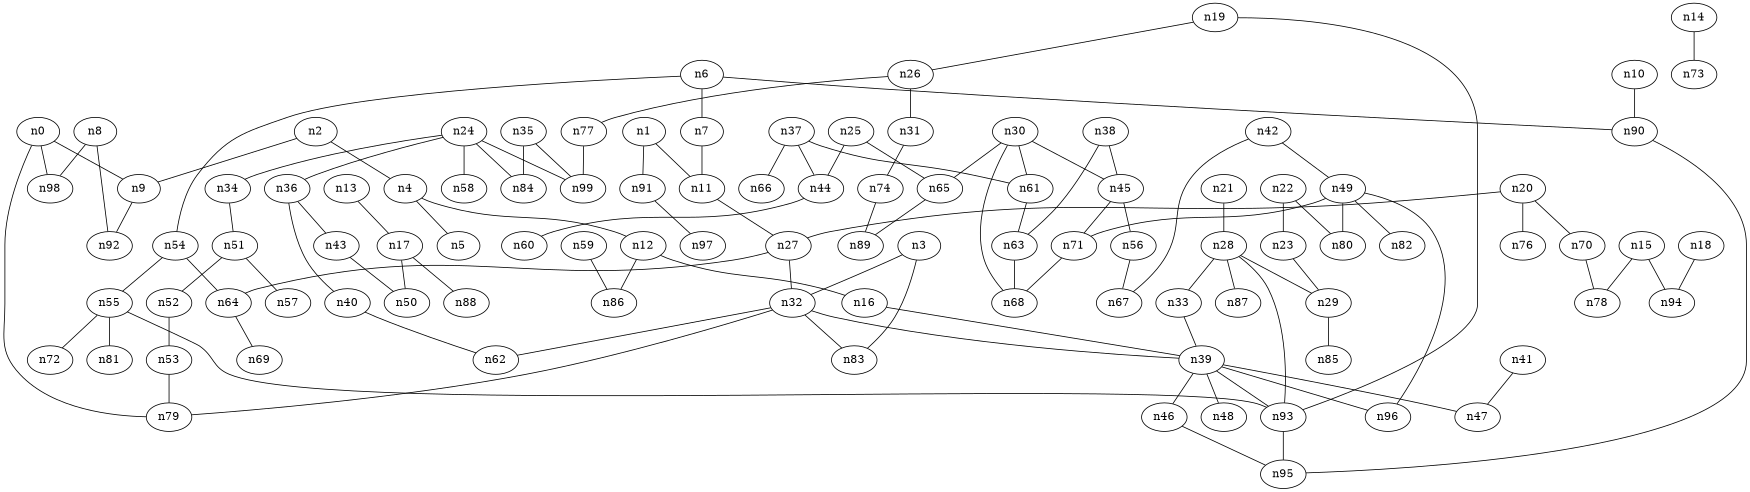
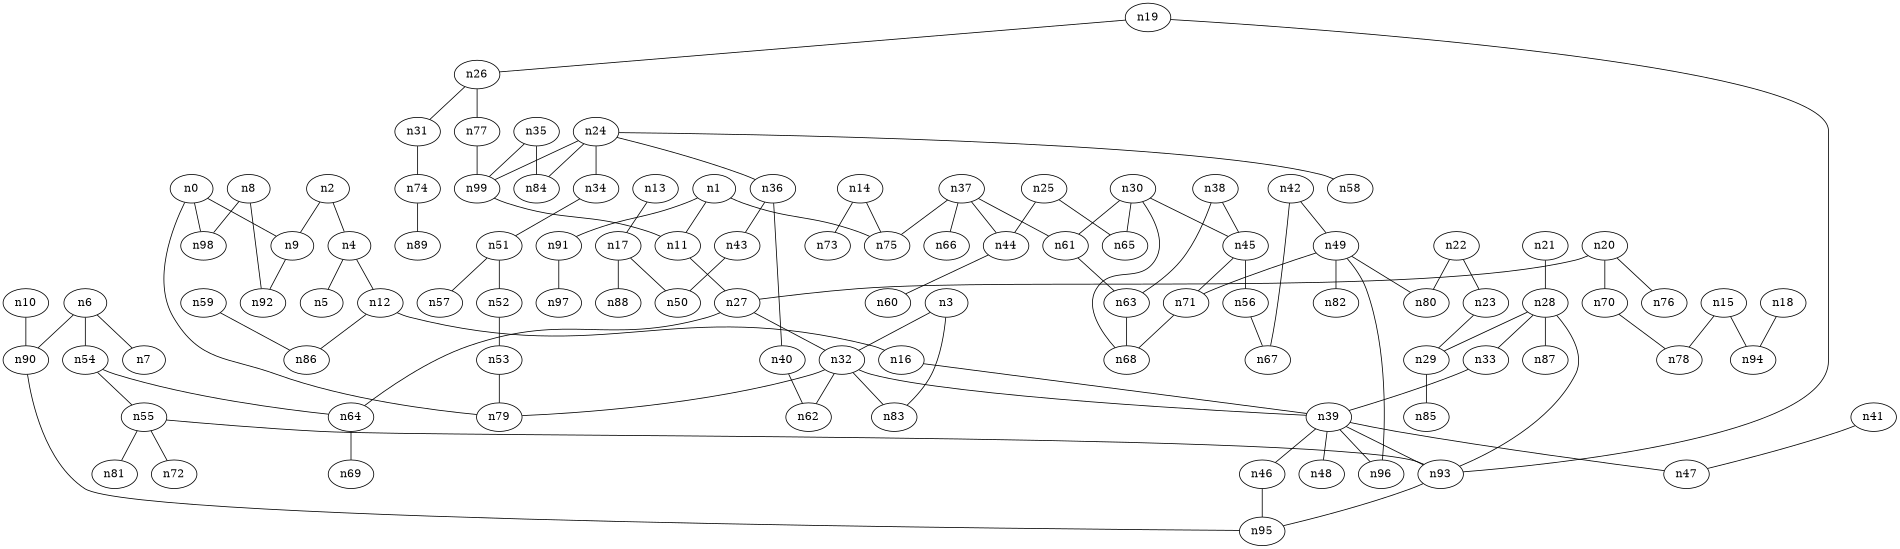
edge "n7" -- "n11": now "n99" -- "n11"
edge "n65" -- "n89": removed
node "n75": added
